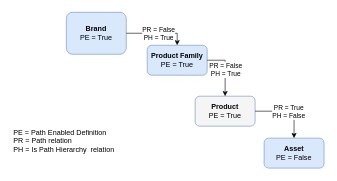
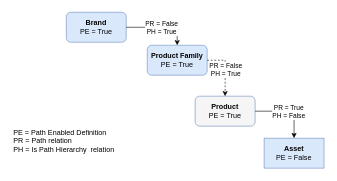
node "Brand PE = True": size 60x42 -> 60x30
edge "Product Family PE = True" -> "Product PE = True": style solid -> dashed
node "Asset PE = False": shape rounded rectangle -> rectangle
